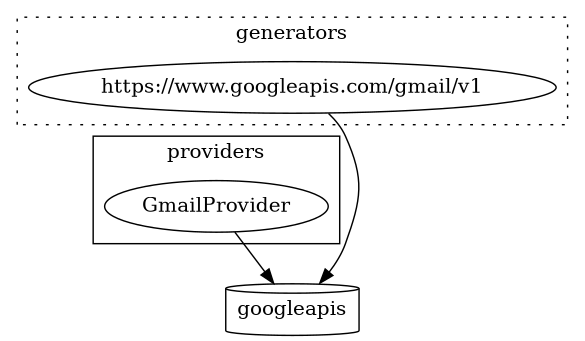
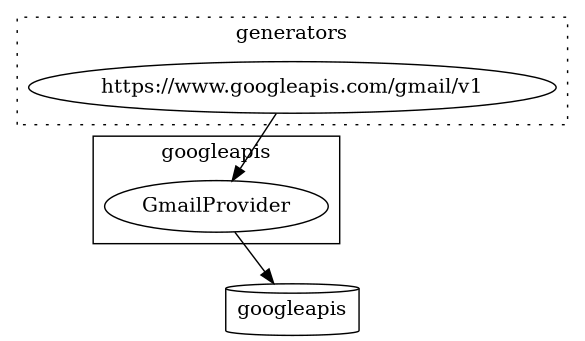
cluster "providers": label "providers" -> "googleapis"
edge "https://www.googleapis.com/gmail/v1" -> "googleapis": now "https://www.googleapis.com/gmail/v1" -> "GmailProvider"
